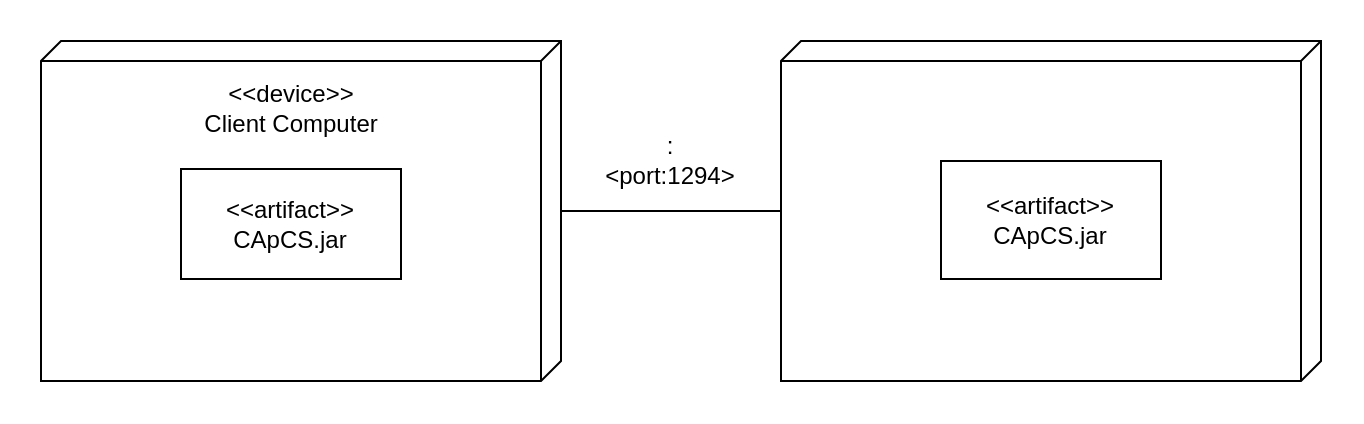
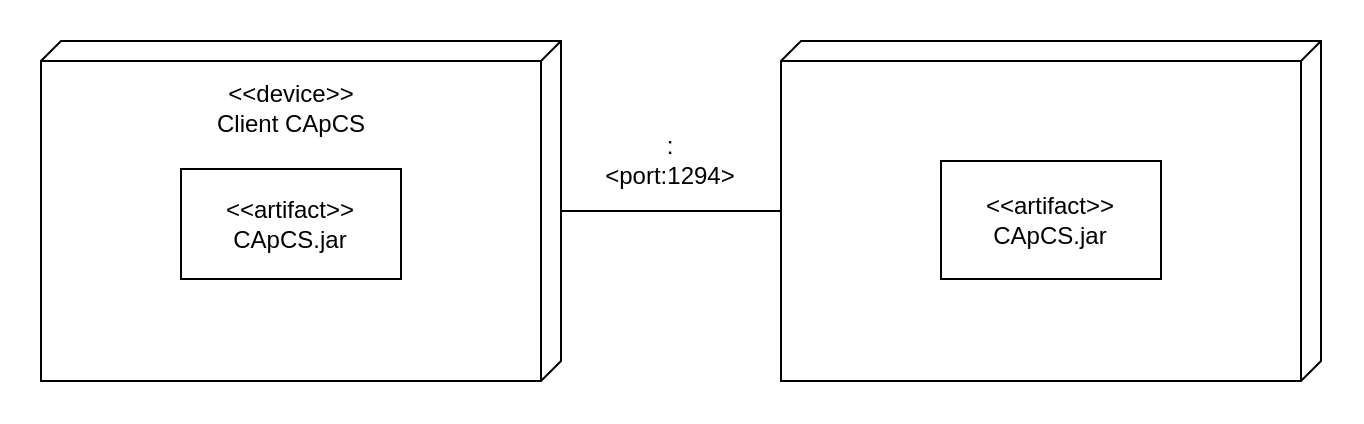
node "<<device>> Client Computer": label "<<device>> Client Computer" -> "<<device>> Client CApCS"
